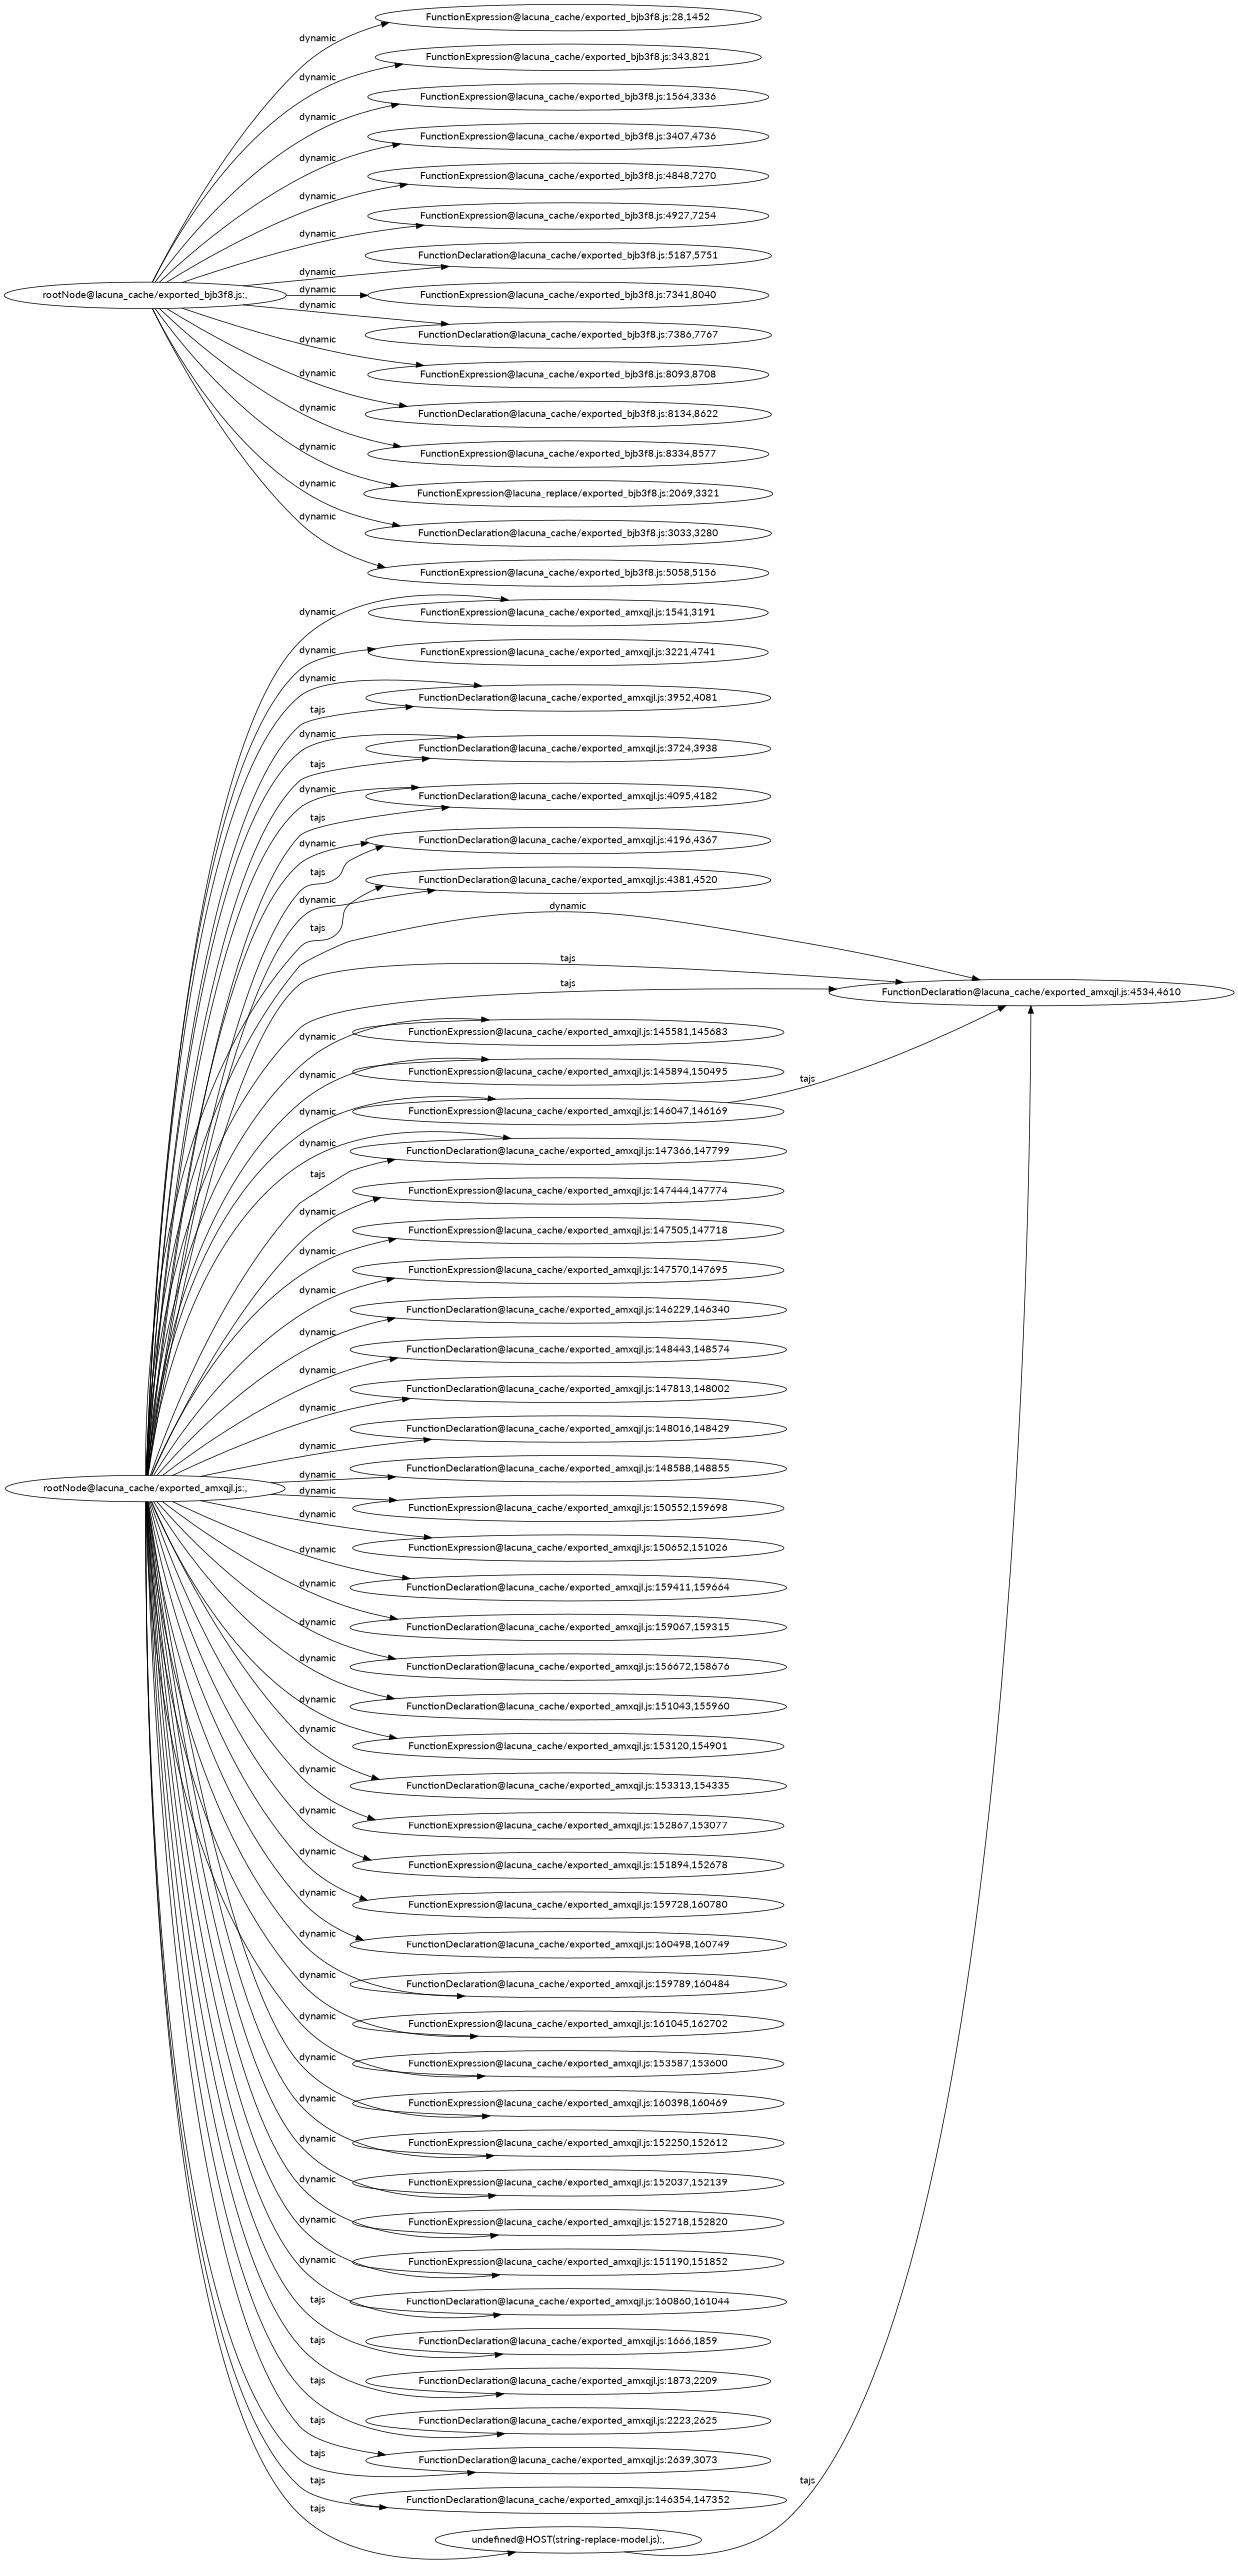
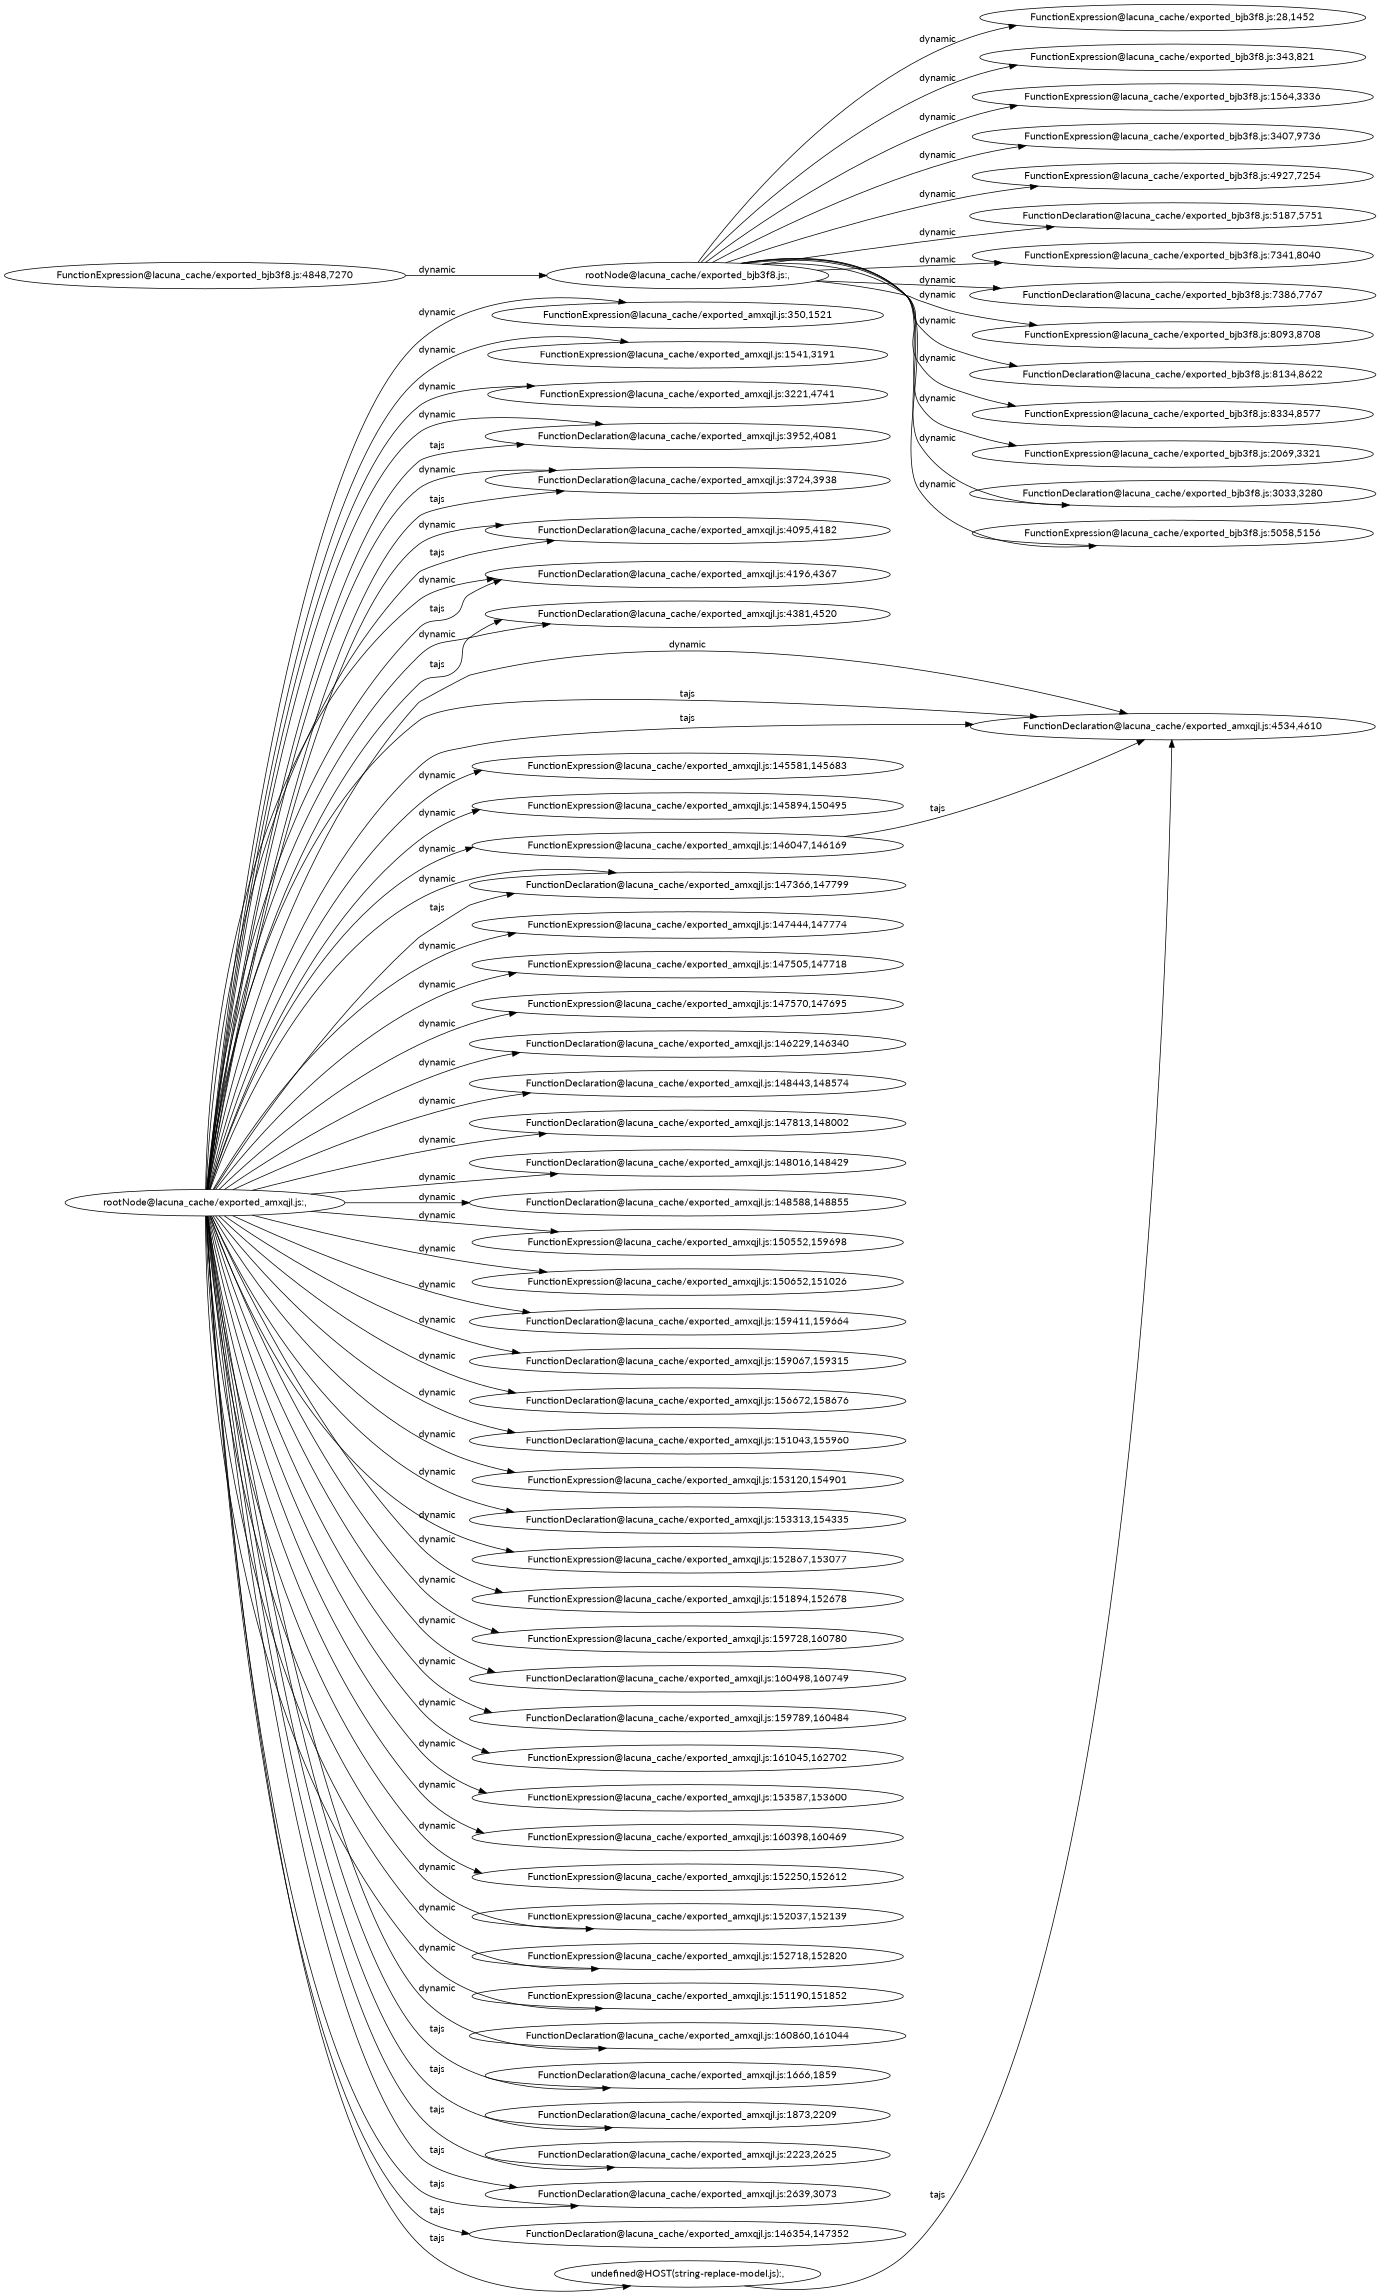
node "FunctionExpression@lacuna_cache/exported_bjb3f8.js:3407,4736": label "FunctionExpression@lacuna_cache/exported_bjb3f8.js:3407,4736" -> "FunctionExpression@lacuna_cache/exported_bjb3f8.js:3407,9736"
edge "rootNode@lacuna_cache/exported_bjb3f8.js:," -> "FunctionExpression@lacuna_cache/exported_bjb3f8.js:4848,7270": reversed
node "FunctionExpression@lacuna_cache/exported_amxqjl.js:350,1521": added
node "FunctionExpression@lacuna_replace/exported_bjb3f8.js:2069,3321": label "FunctionExpression@lacuna_replace/exported_bjb3f8.js:2069,3321" -> "FunctionExpression@lacuna_cache/exported_bjb3f8.js:2069,3321"
